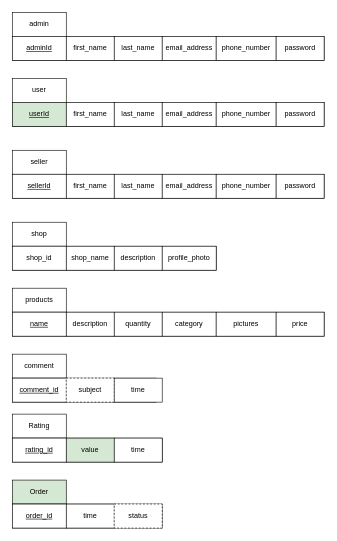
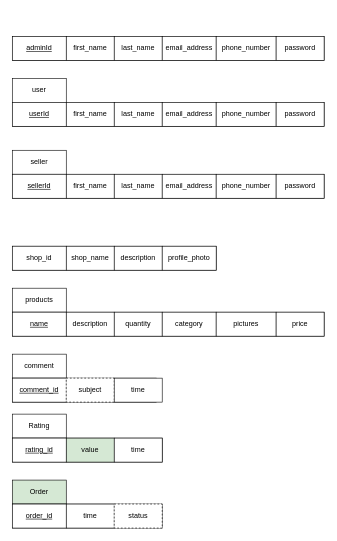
node "admin": removed
node "userId": fillcolor #d5e8d4 -> #ffffff
node "shop": removed
